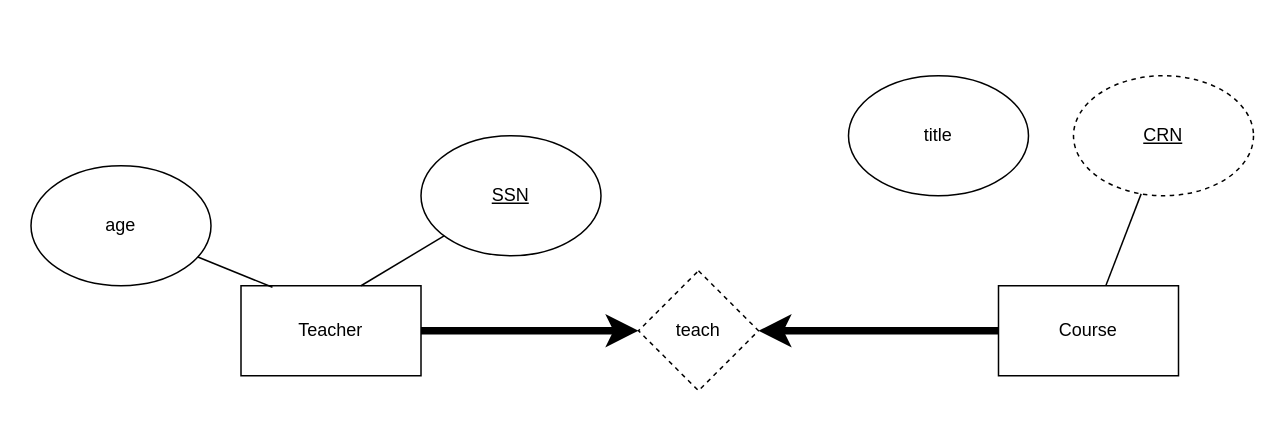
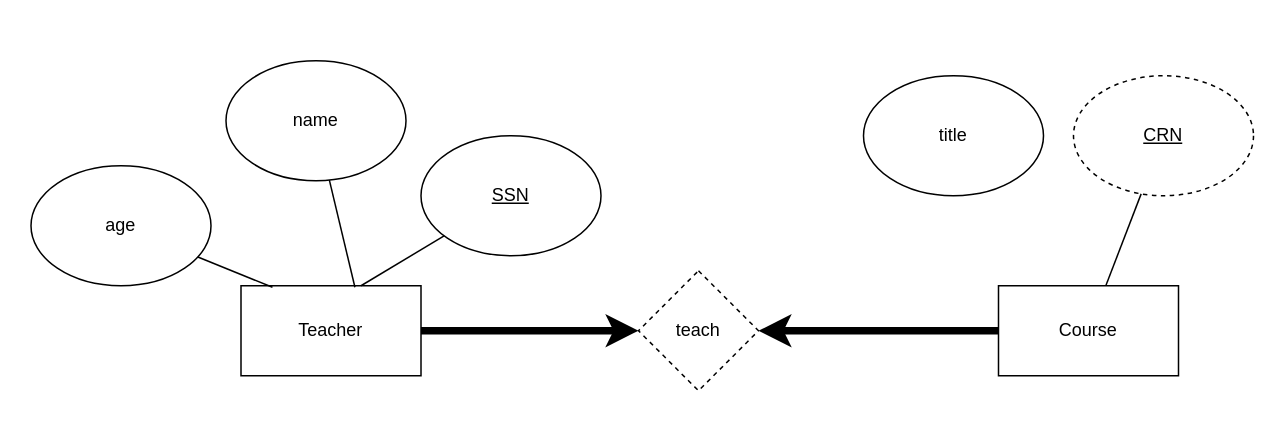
node "name": added
node "title": moved (938, 136) -> (953, 136)
edge "name" -- "Teacher": added
